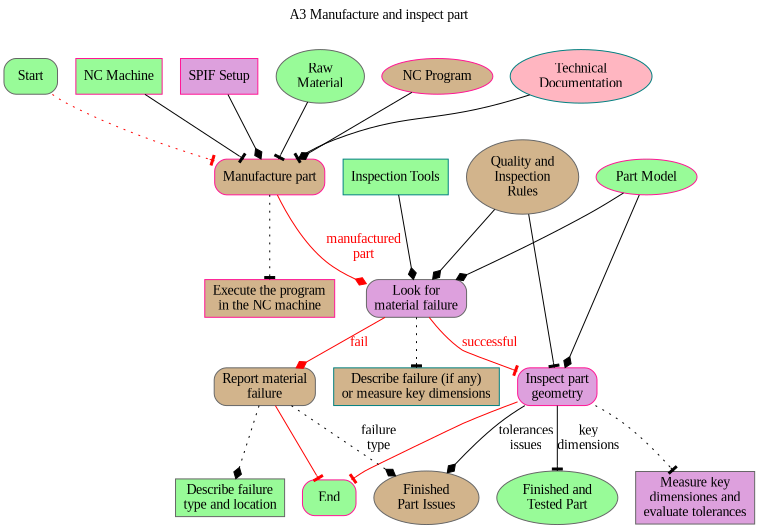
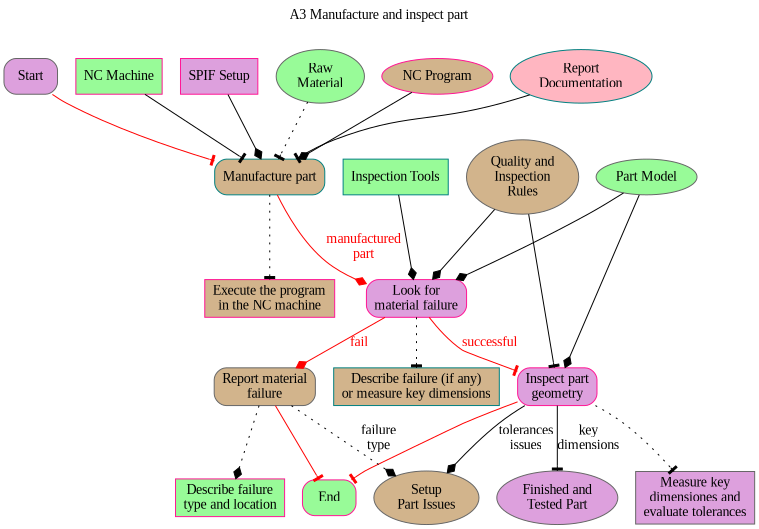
node "Start": fillcolor palegreen -> plum
node "Technical Documentation": label "Technical Documentation" -> "Report Documentation"
edge "Raw Material" -> "Manufacture part": style solid -> dotted
edge "Start" -> "Manufacture part": style dotted -> solid
node "Manufacture part": color deeppink -> teal
node "Part Model": color deeppink -> gray40
node "Look for material failure": color gray40 -> deeppink
node "Describe failure type and location": color gray40 -> deeppink
node "Finished Part Issues": label "Finished Part Issues" -> "Setup Part Issues"
node "Finished and Tested Part": fillcolor palegreen -> plum
